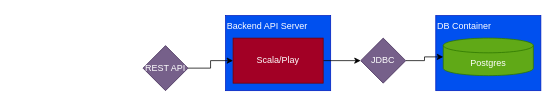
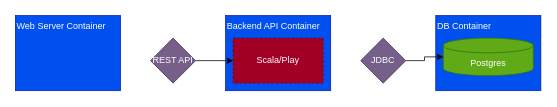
node "Backend API Server": label "Backend API Server" -> "Backend API Container"
node "Web Server Container": added
node "Scala/Play": style solid -> dashed
edge "Scala/Play" -> "JDBC": removed
node "REST API": moved (165, 68) -> (173, 60)
